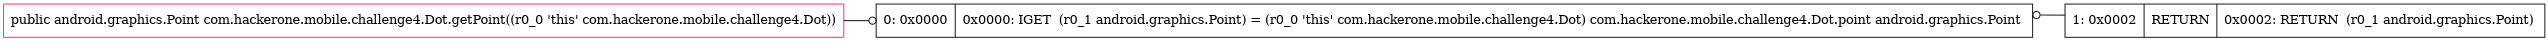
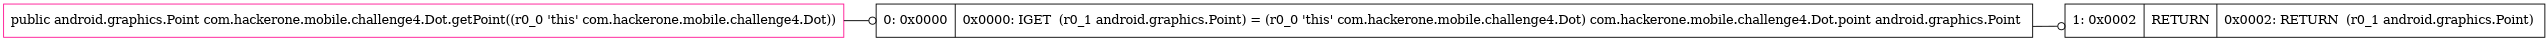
edge "1: 0x0002" -> "0: 0x0000": reversed
